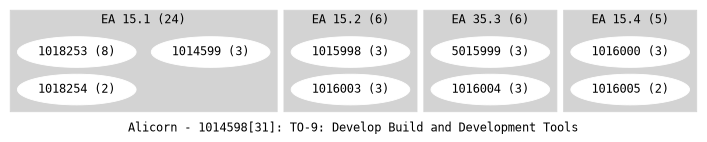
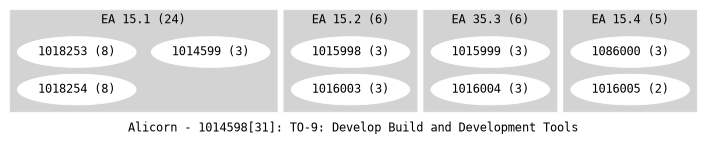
node "5015999 (3)": label "5015999 (3)" -> "1015999 (3)"
node "1016000 (3)": label "1016000 (3)" -> "1086000 (3)"
node "1018254 (2)": label "1018254 (2)" -> "1018254 (8)"
